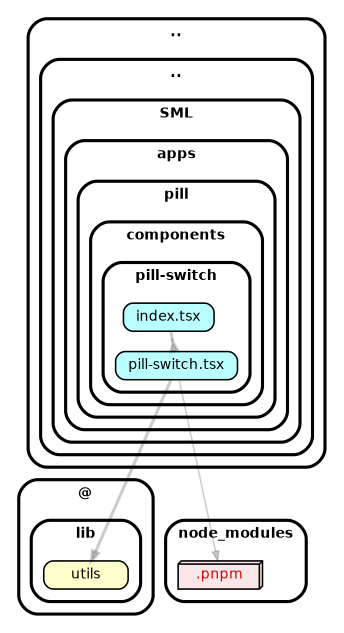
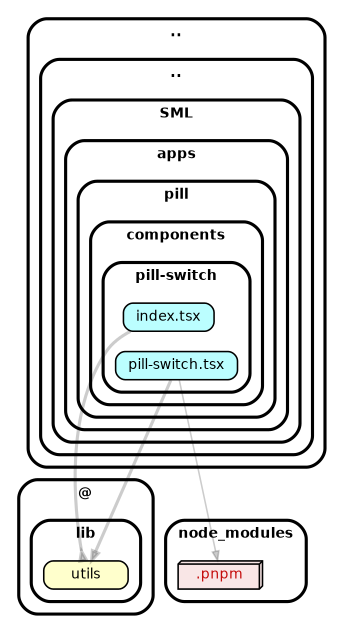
edge "index.tsx" -> "pill-switch.tsx": now "index.tsx" -> "utils"
